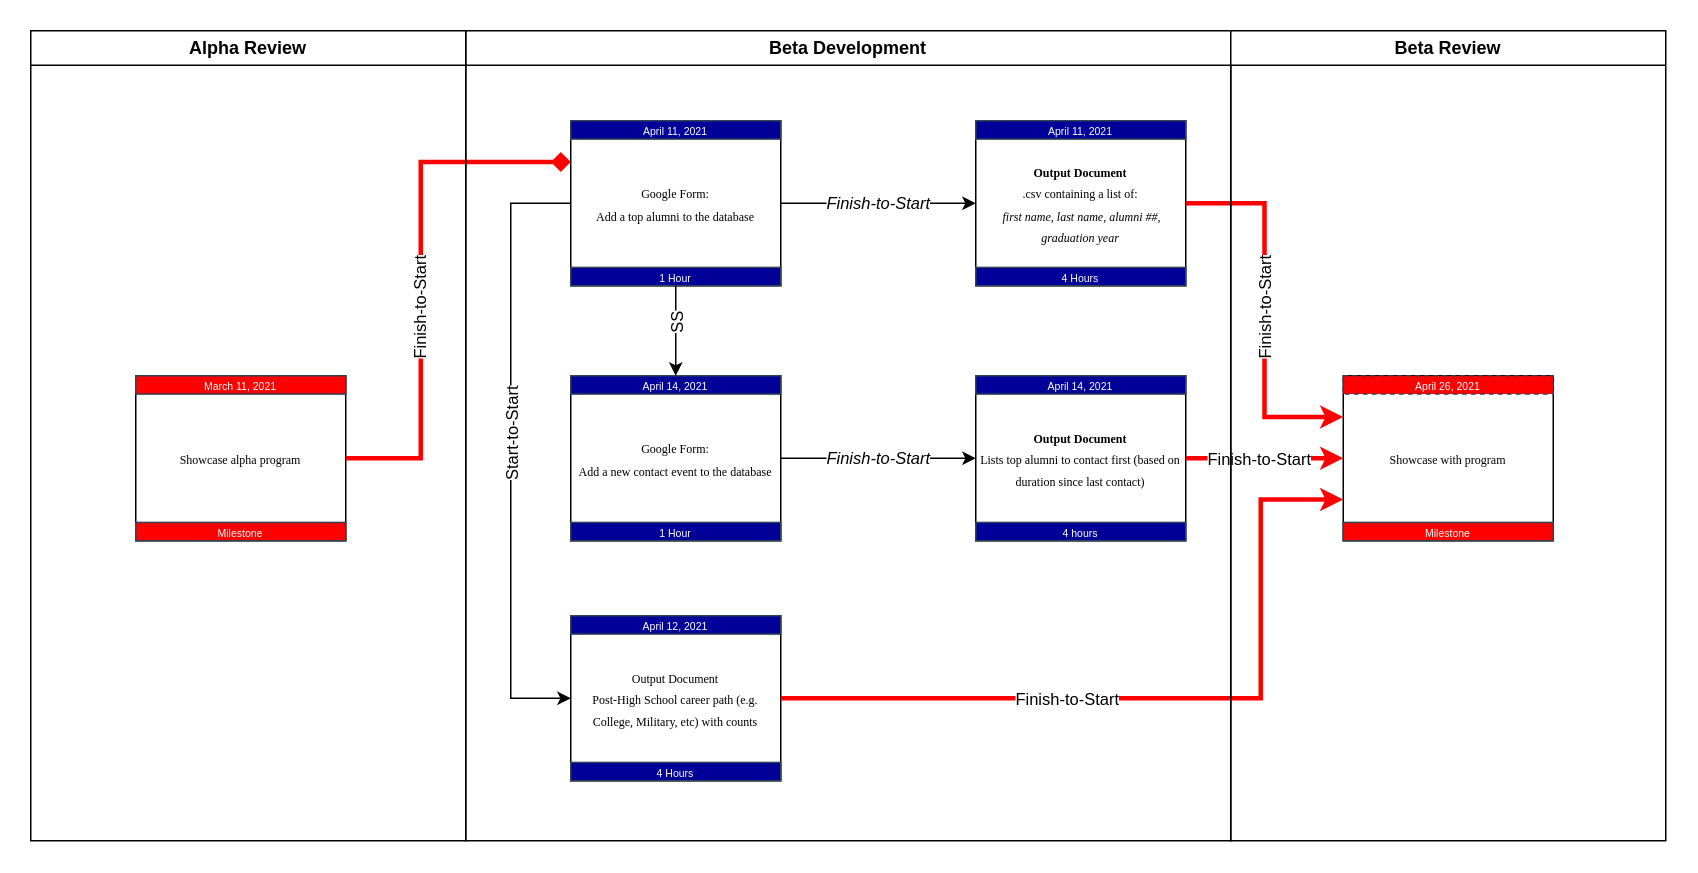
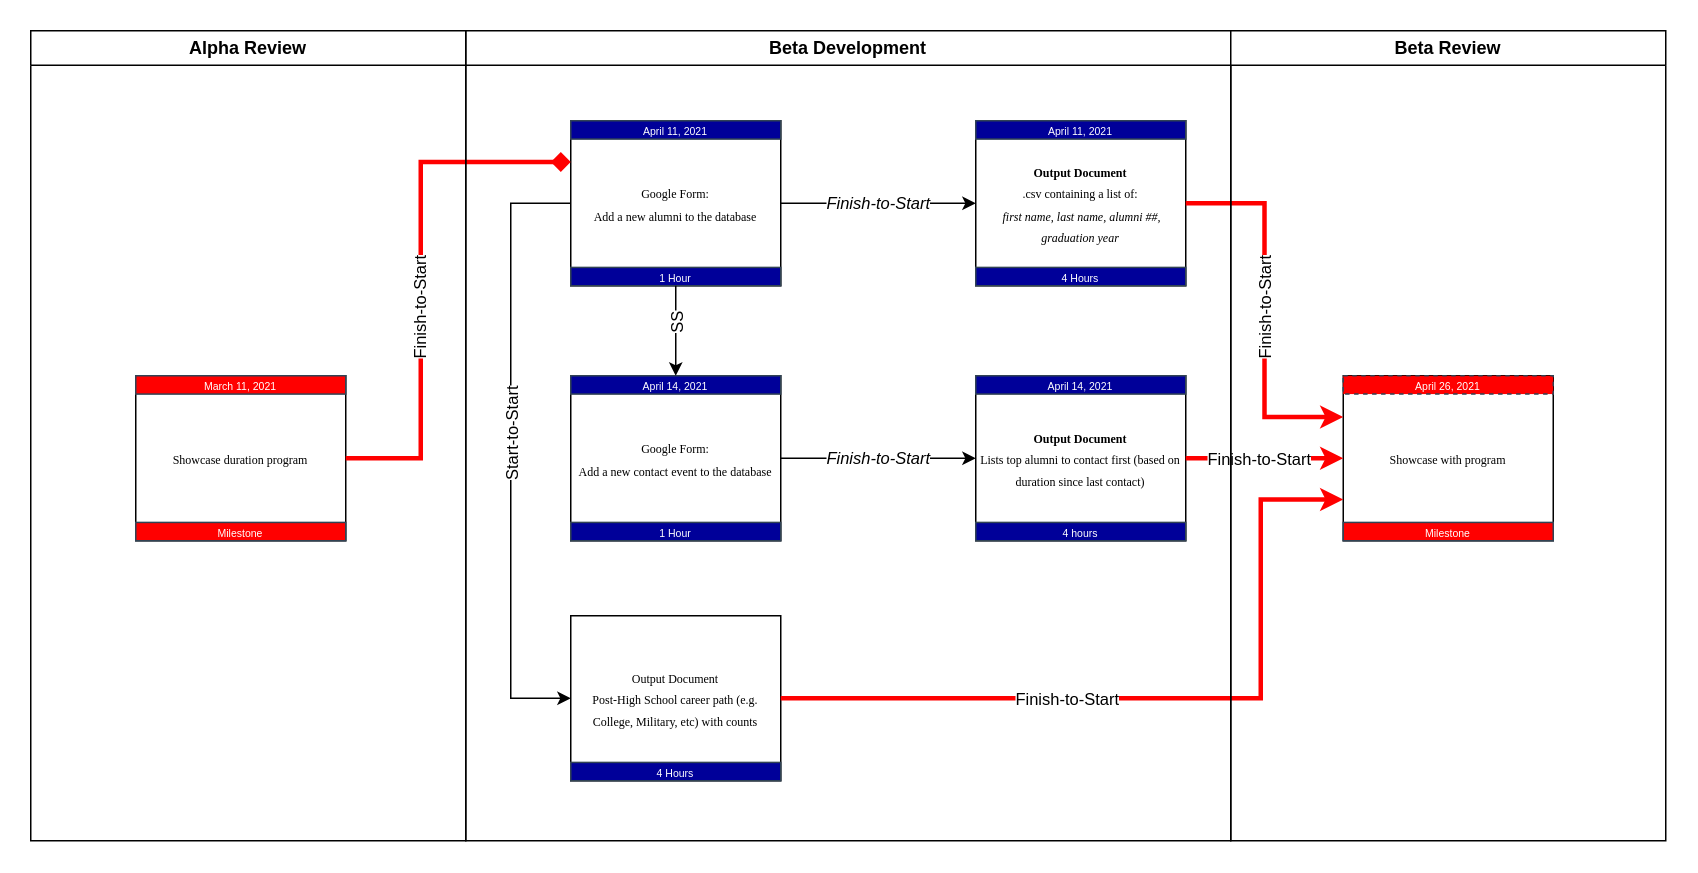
node "Google Form: Add a top alumni to the database": label "Google Form: Add a top alumni to the database" -> "Google Form: Add a new alumni to the database"
node "Showcase alpha program": label "Showcase alpha program" -> "Showcase duration program"
node "April 12, 2021": removed
